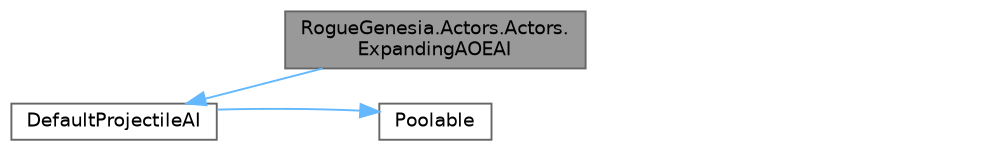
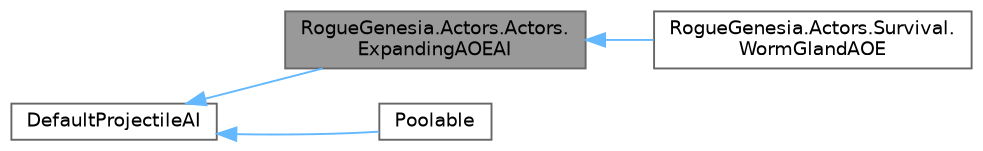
node "RogueGenesia.Actors.Survival. WormGlandAOE": added
edge "DefaultProjectileAI" -> "Poolable": reversed
